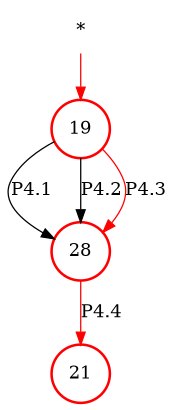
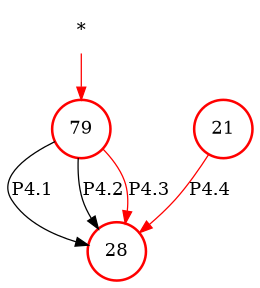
node "19": label "19" -> "79"
edge "28" -> "21": reversed
